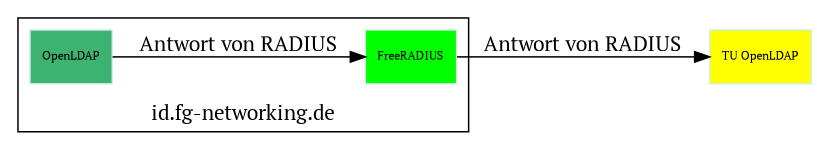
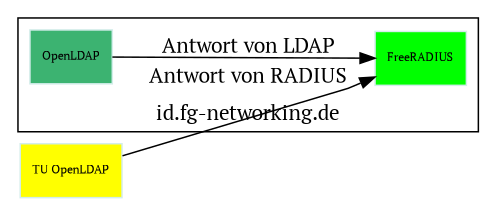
edge "OpenLDAP" -> "FreeRADIUS": label "Antwort von RADIUS" -> "Antwort von LDAP"
edge "FreeRADIUS" -> "TU OpenLDAP": reversed
